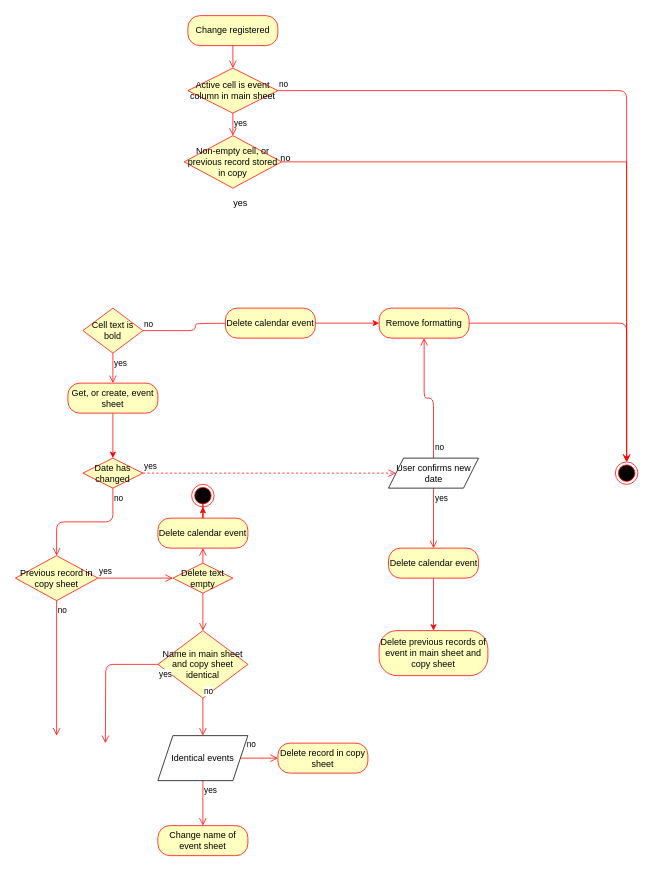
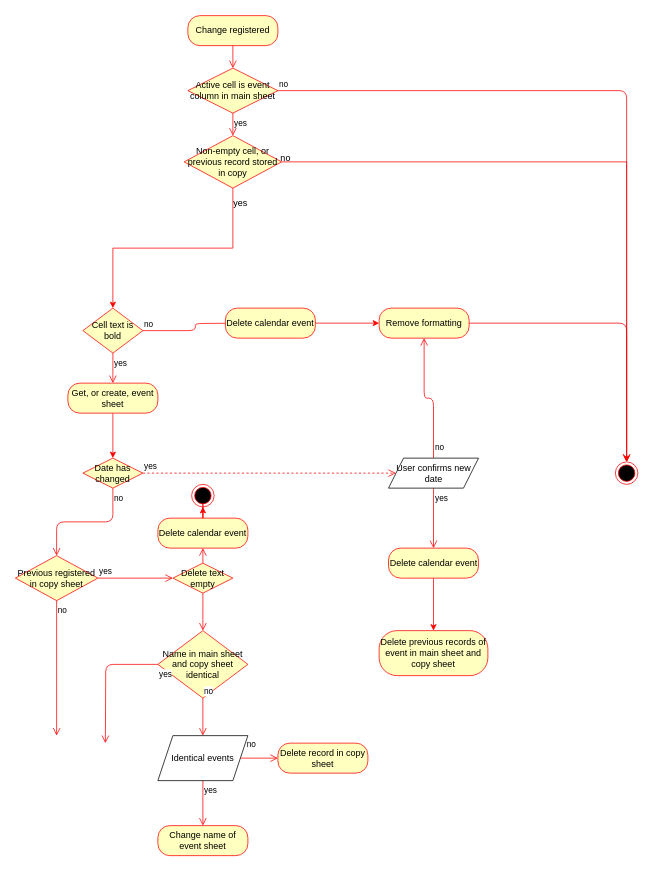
edge "Non-empty cell, or previous record stored in copy" -> "Cell text is bold": added
node "Previous record in copy sheet": label "Previous record in copy sheet" -> "Previous registered in copy sheet"
